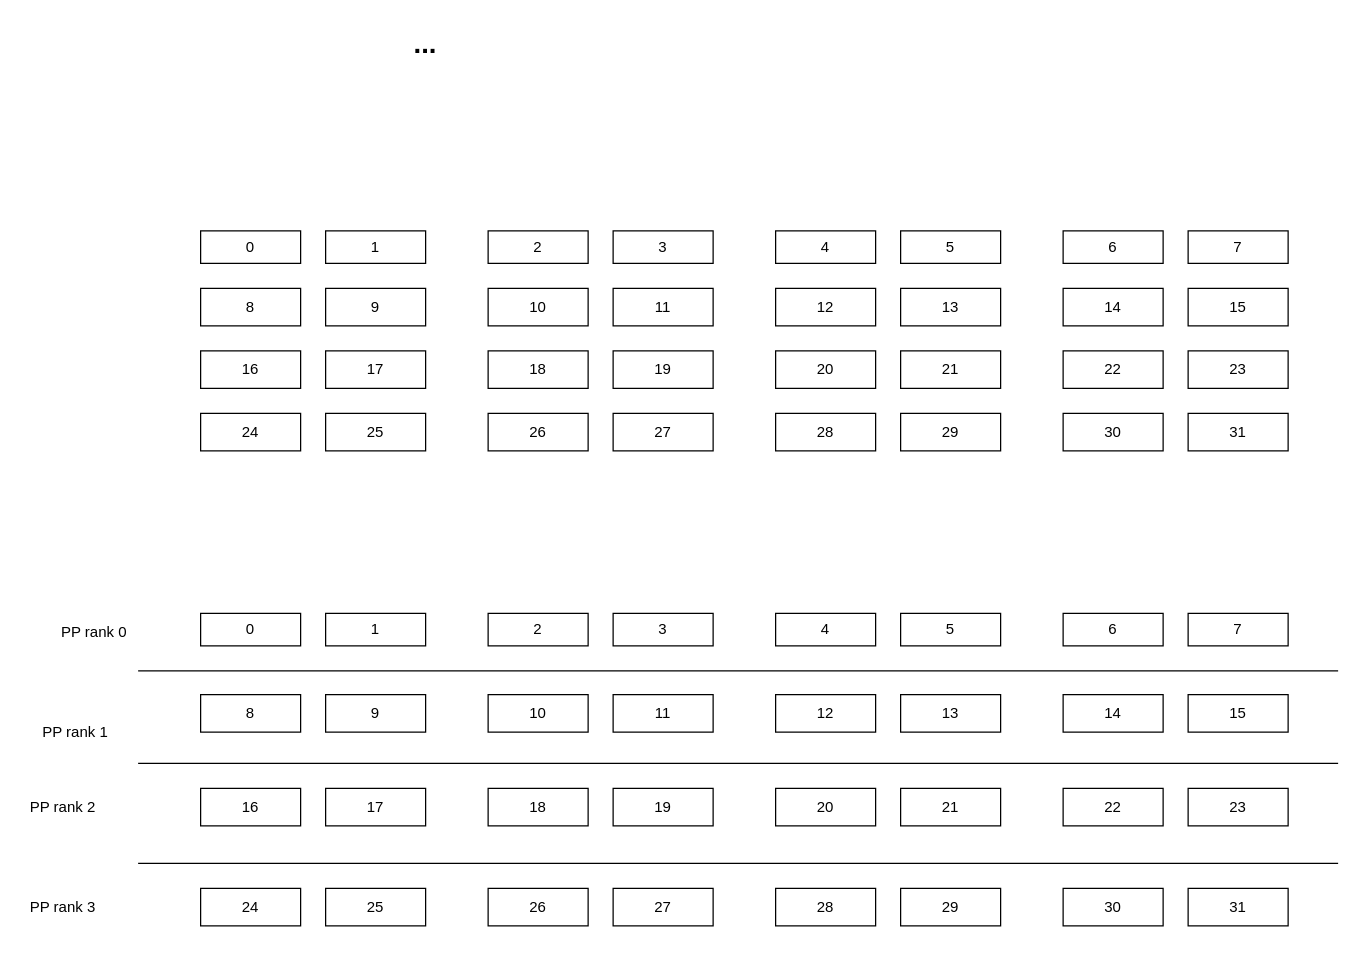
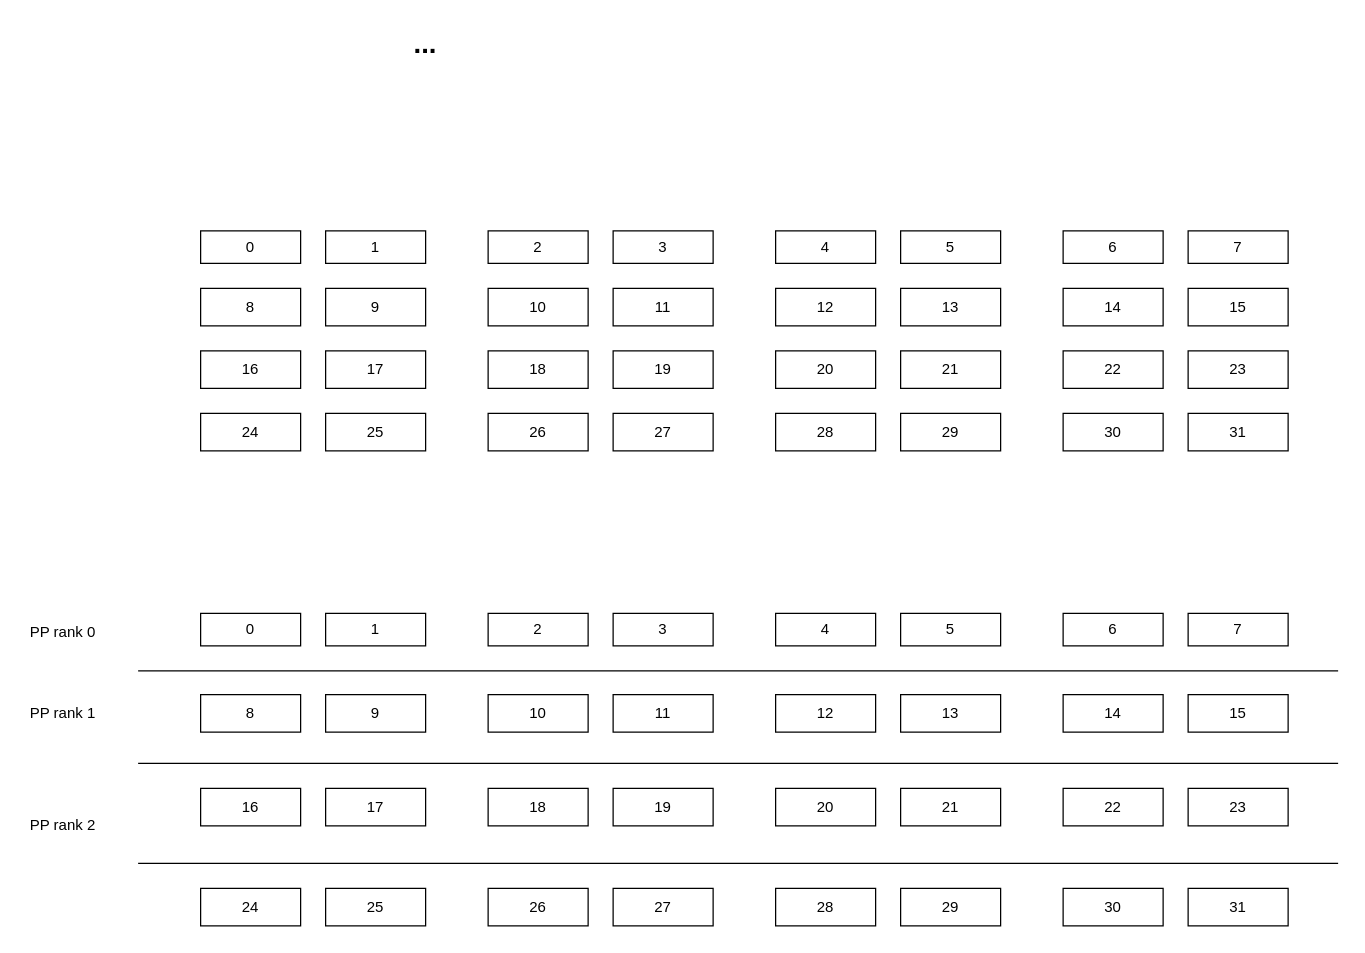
node "PP rank 0": moved (94, 632) -> (63, 632)
node "PP rank 1": moved (76, 732) -> (63, 713)
node "PP rank 2": moved (63, 807) -> (63, 826)
node "PP rank 3": removed
